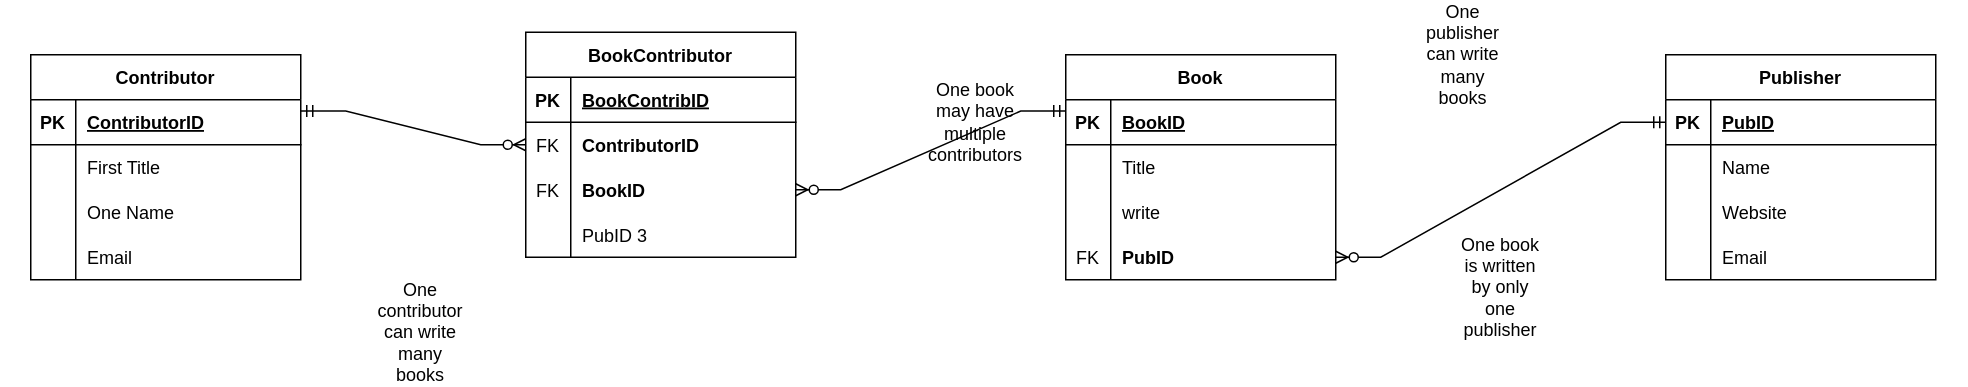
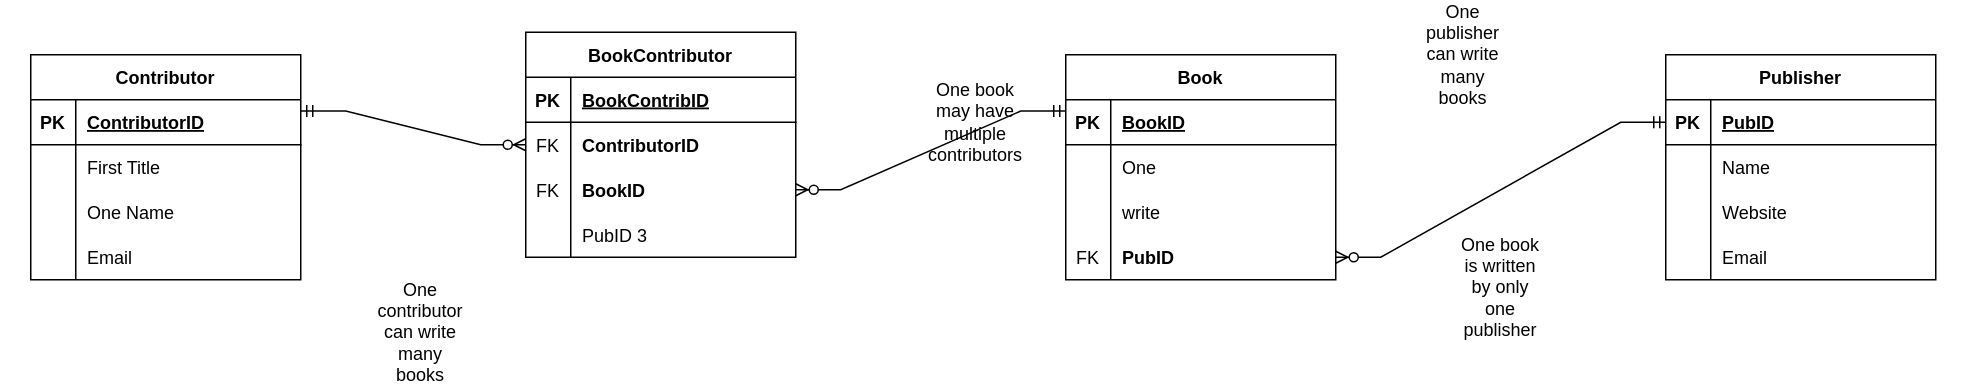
node "Title": label "Title" -> "One"
